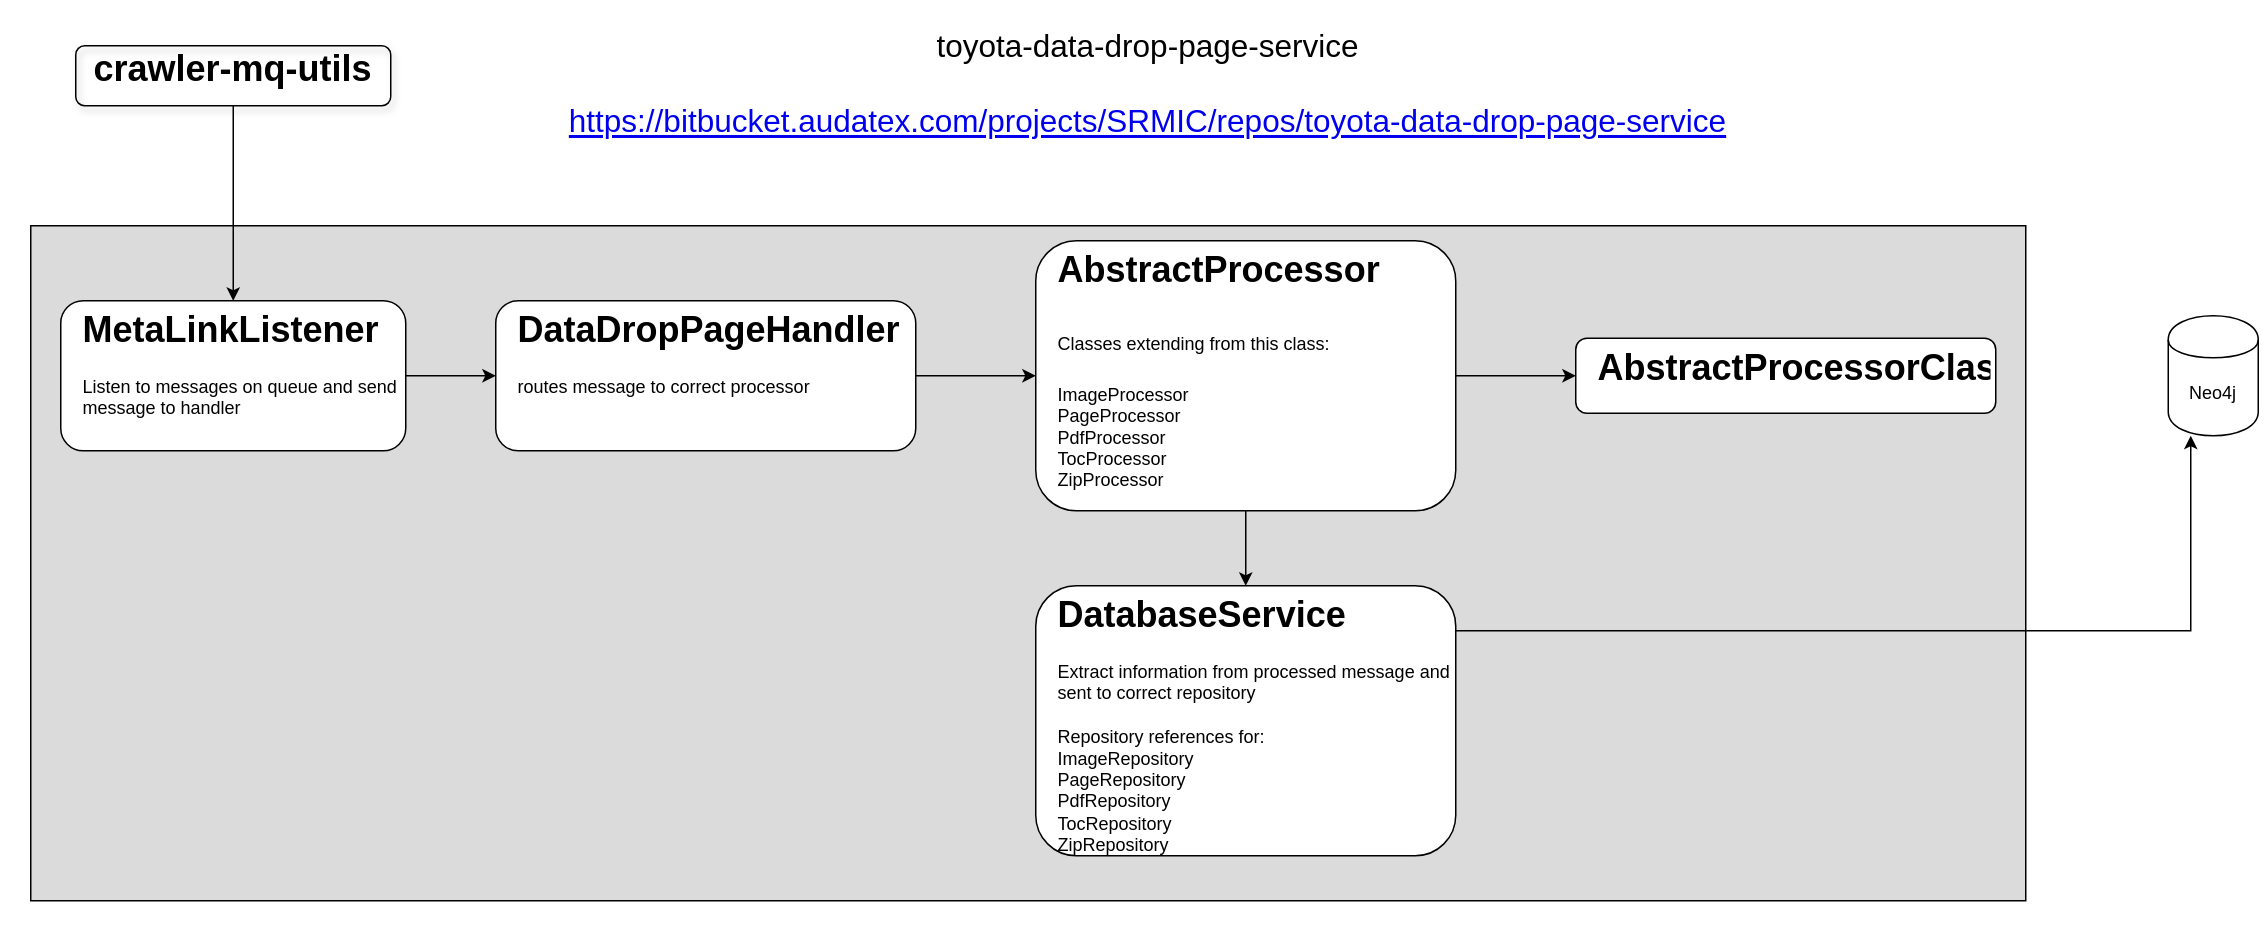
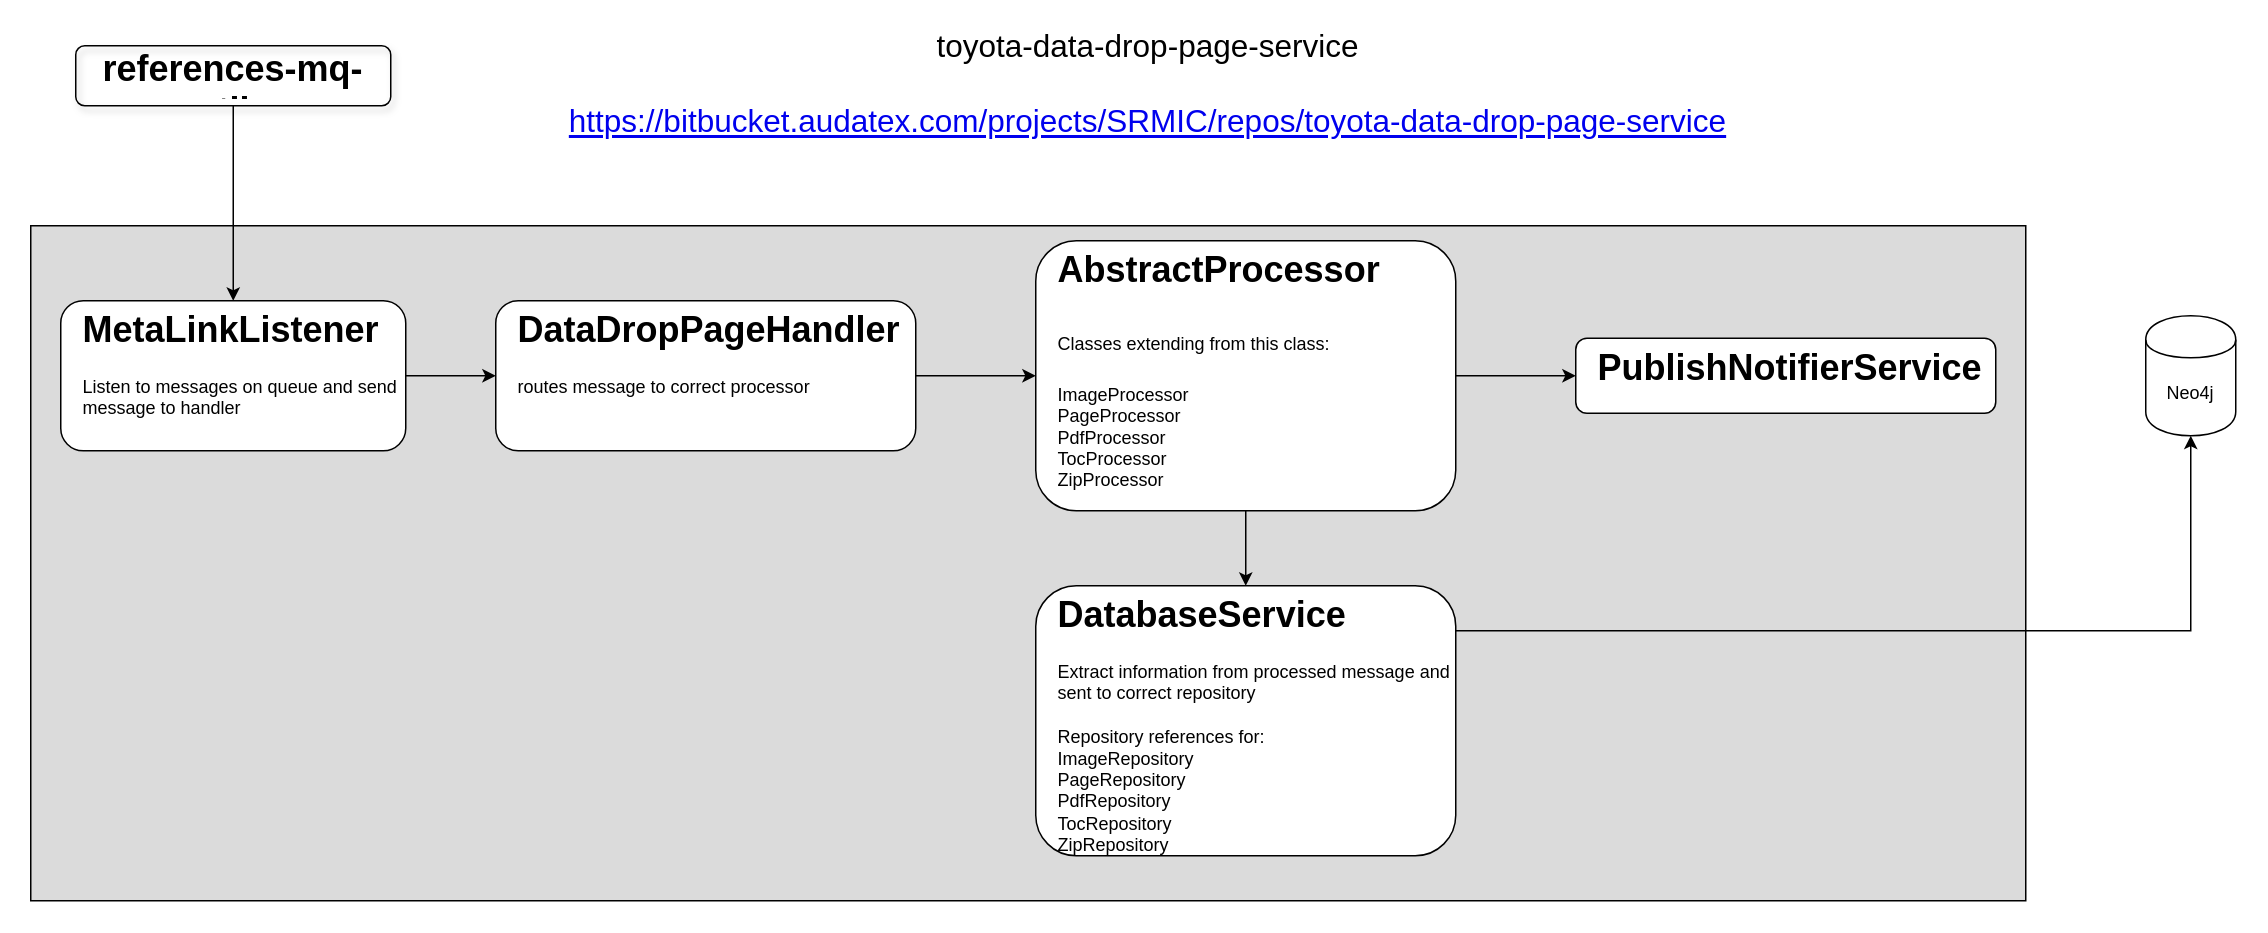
node "crawler-mq-utils": label "crawler-mq-utils" -> "references-mq-utils"
node "AbstractProcessorClasses": label "AbstractProcessorClasses" -> "PublishNotifierService"
node "Neo4j": moved (2213, 376) -> (2191, 376)
